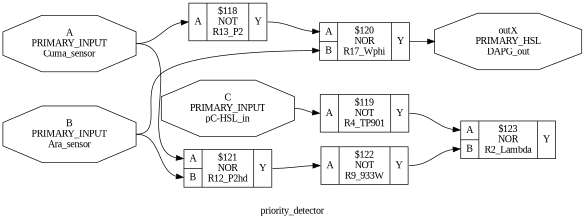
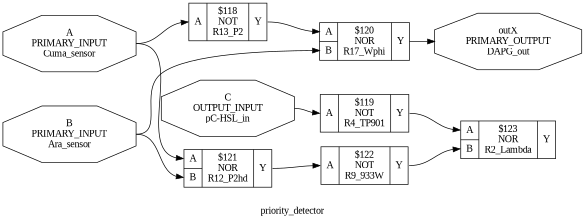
node "outX PRIMARY_HSL DAPG_out": label "outX PRIMARY_HSL DAPG_out" -> "outX PRIMARY_OUTPUT DAPG_out"
node "C PRIMARY_INPUT pC-HSL_in": label "C PRIMARY_INPUT pC-HSL_in" -> "C OUTPUT_INPUT pC-HSL_in"
